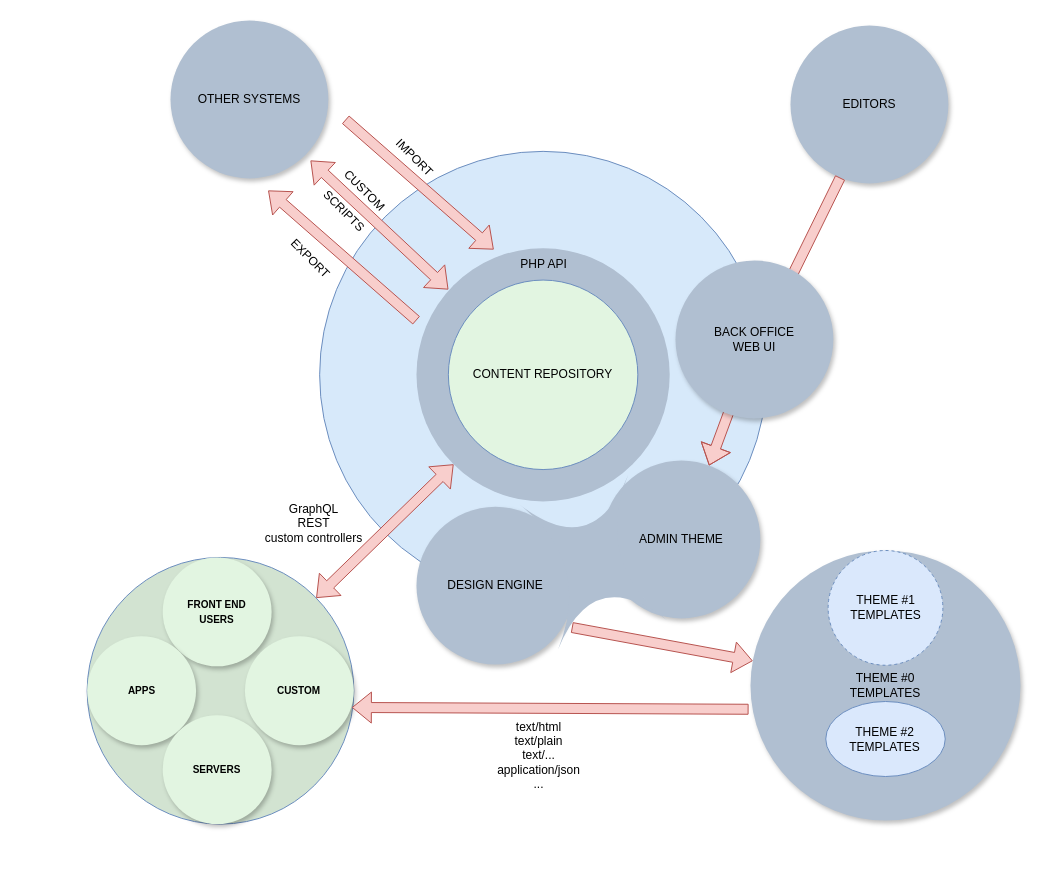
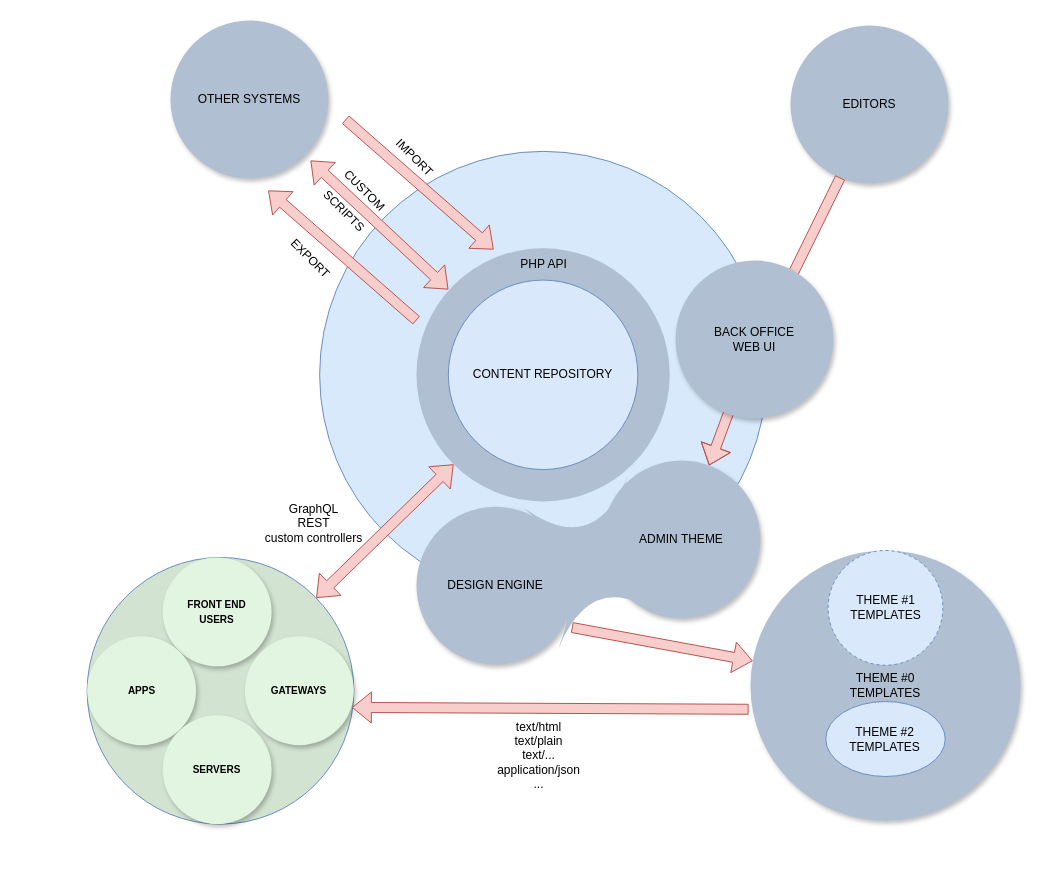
node "CONTENT REPOSITORY": fillcolor #e2f5e1 -> #dae8fc
node "CUSTOM": label "CUSTOM" -> "GATEWAYS"
